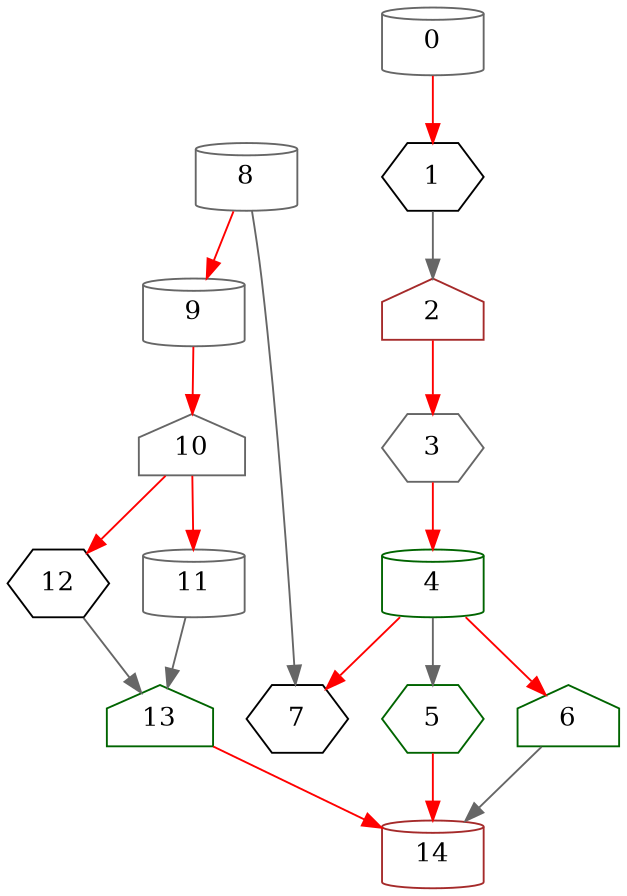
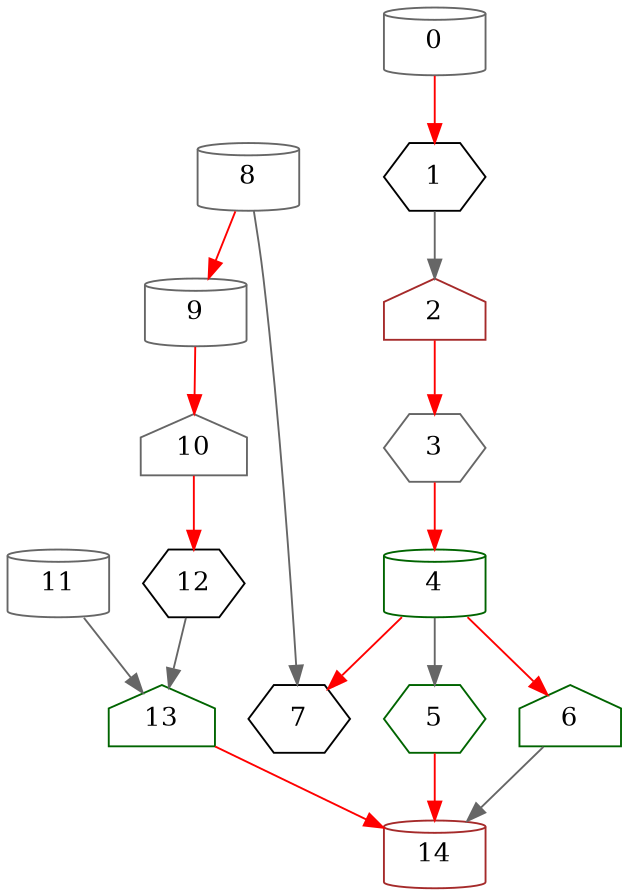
edge "10" -> "11": removed
